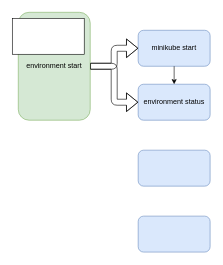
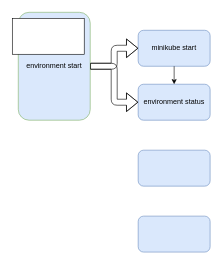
node "environment start": fillcolor #d5e8d4 -> #dae8fc
